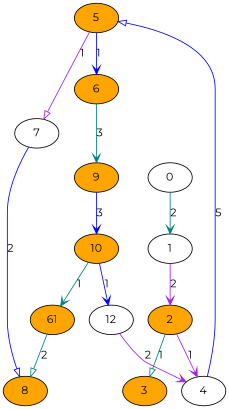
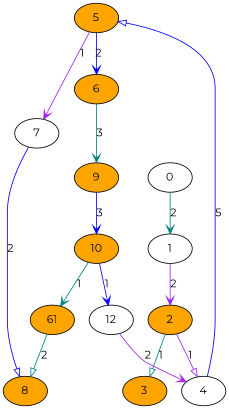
edge "5" -> "6": label "1" -> "2"
edge "5" -> "7": arrowhead onormal -> vee
edge "2" -> "4": arrowhead vee -> onormal
